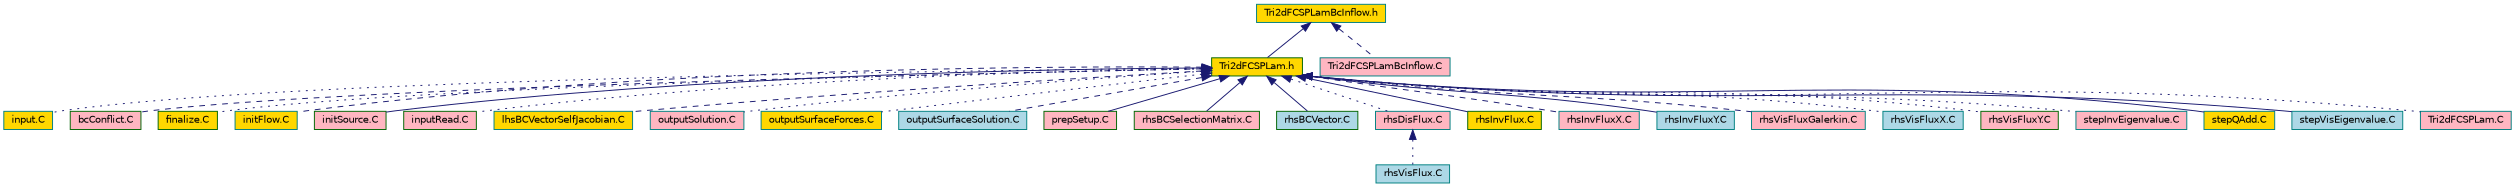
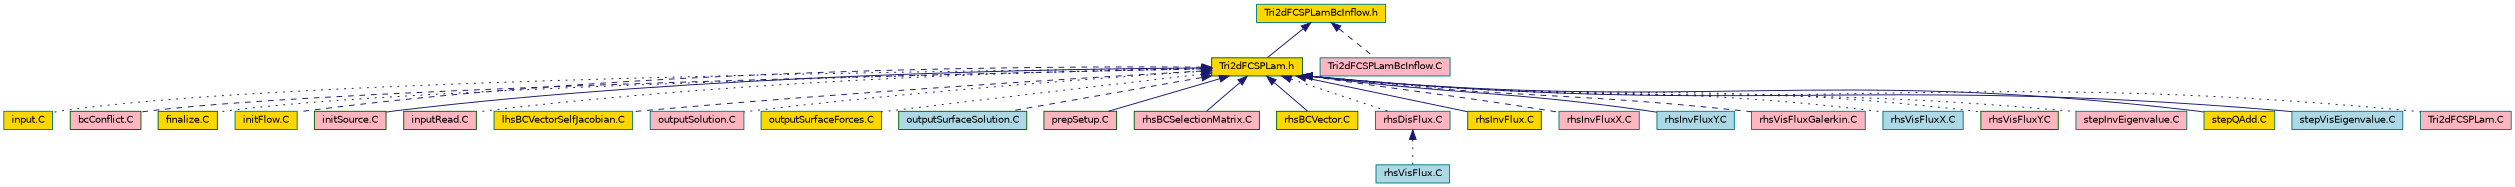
node "outputSurfaceSolution.C": color teal -> darkgreen
node "rhsBCVector.C": fillcolor lightblue -> gold
